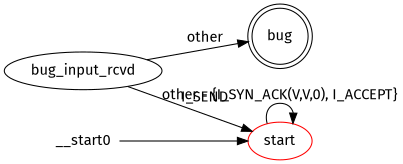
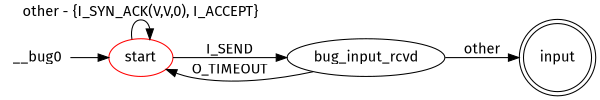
node "bug": label "bug" -> "input"
edge "start" -> "bug_input_rcvd": added, label "I_SEND"
edge "bug_input_rcvd" -> "start": label "I_SEND" -> "O_TIMEOUT"
node "__start0": label "__start0" -> "__bug0"
